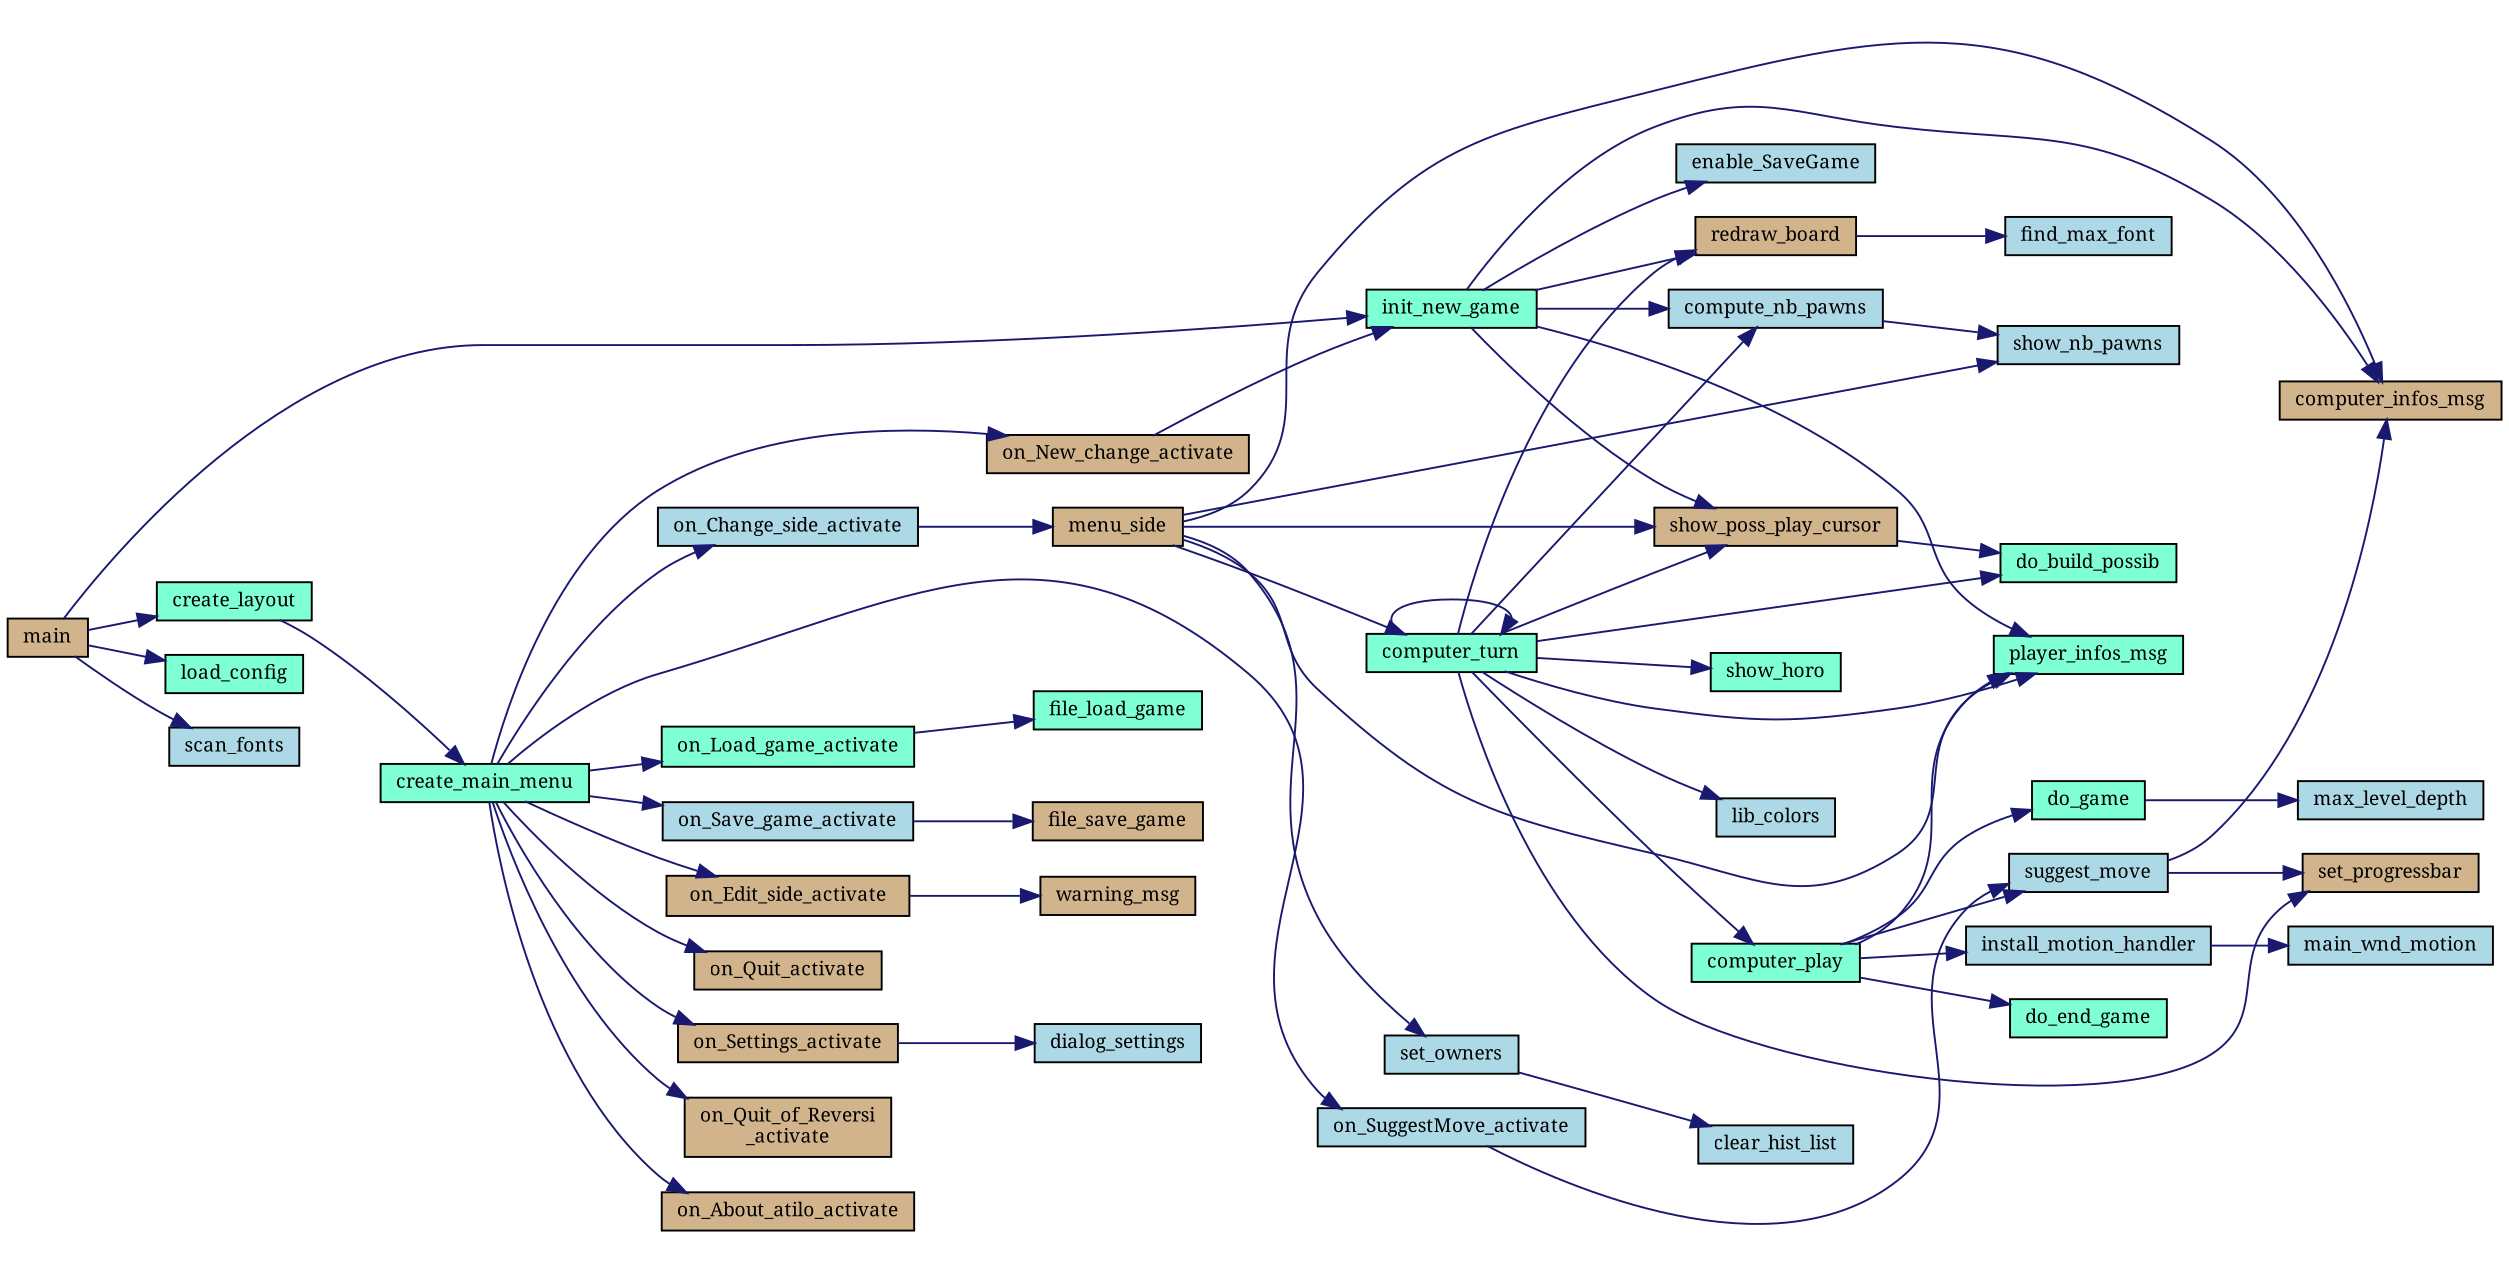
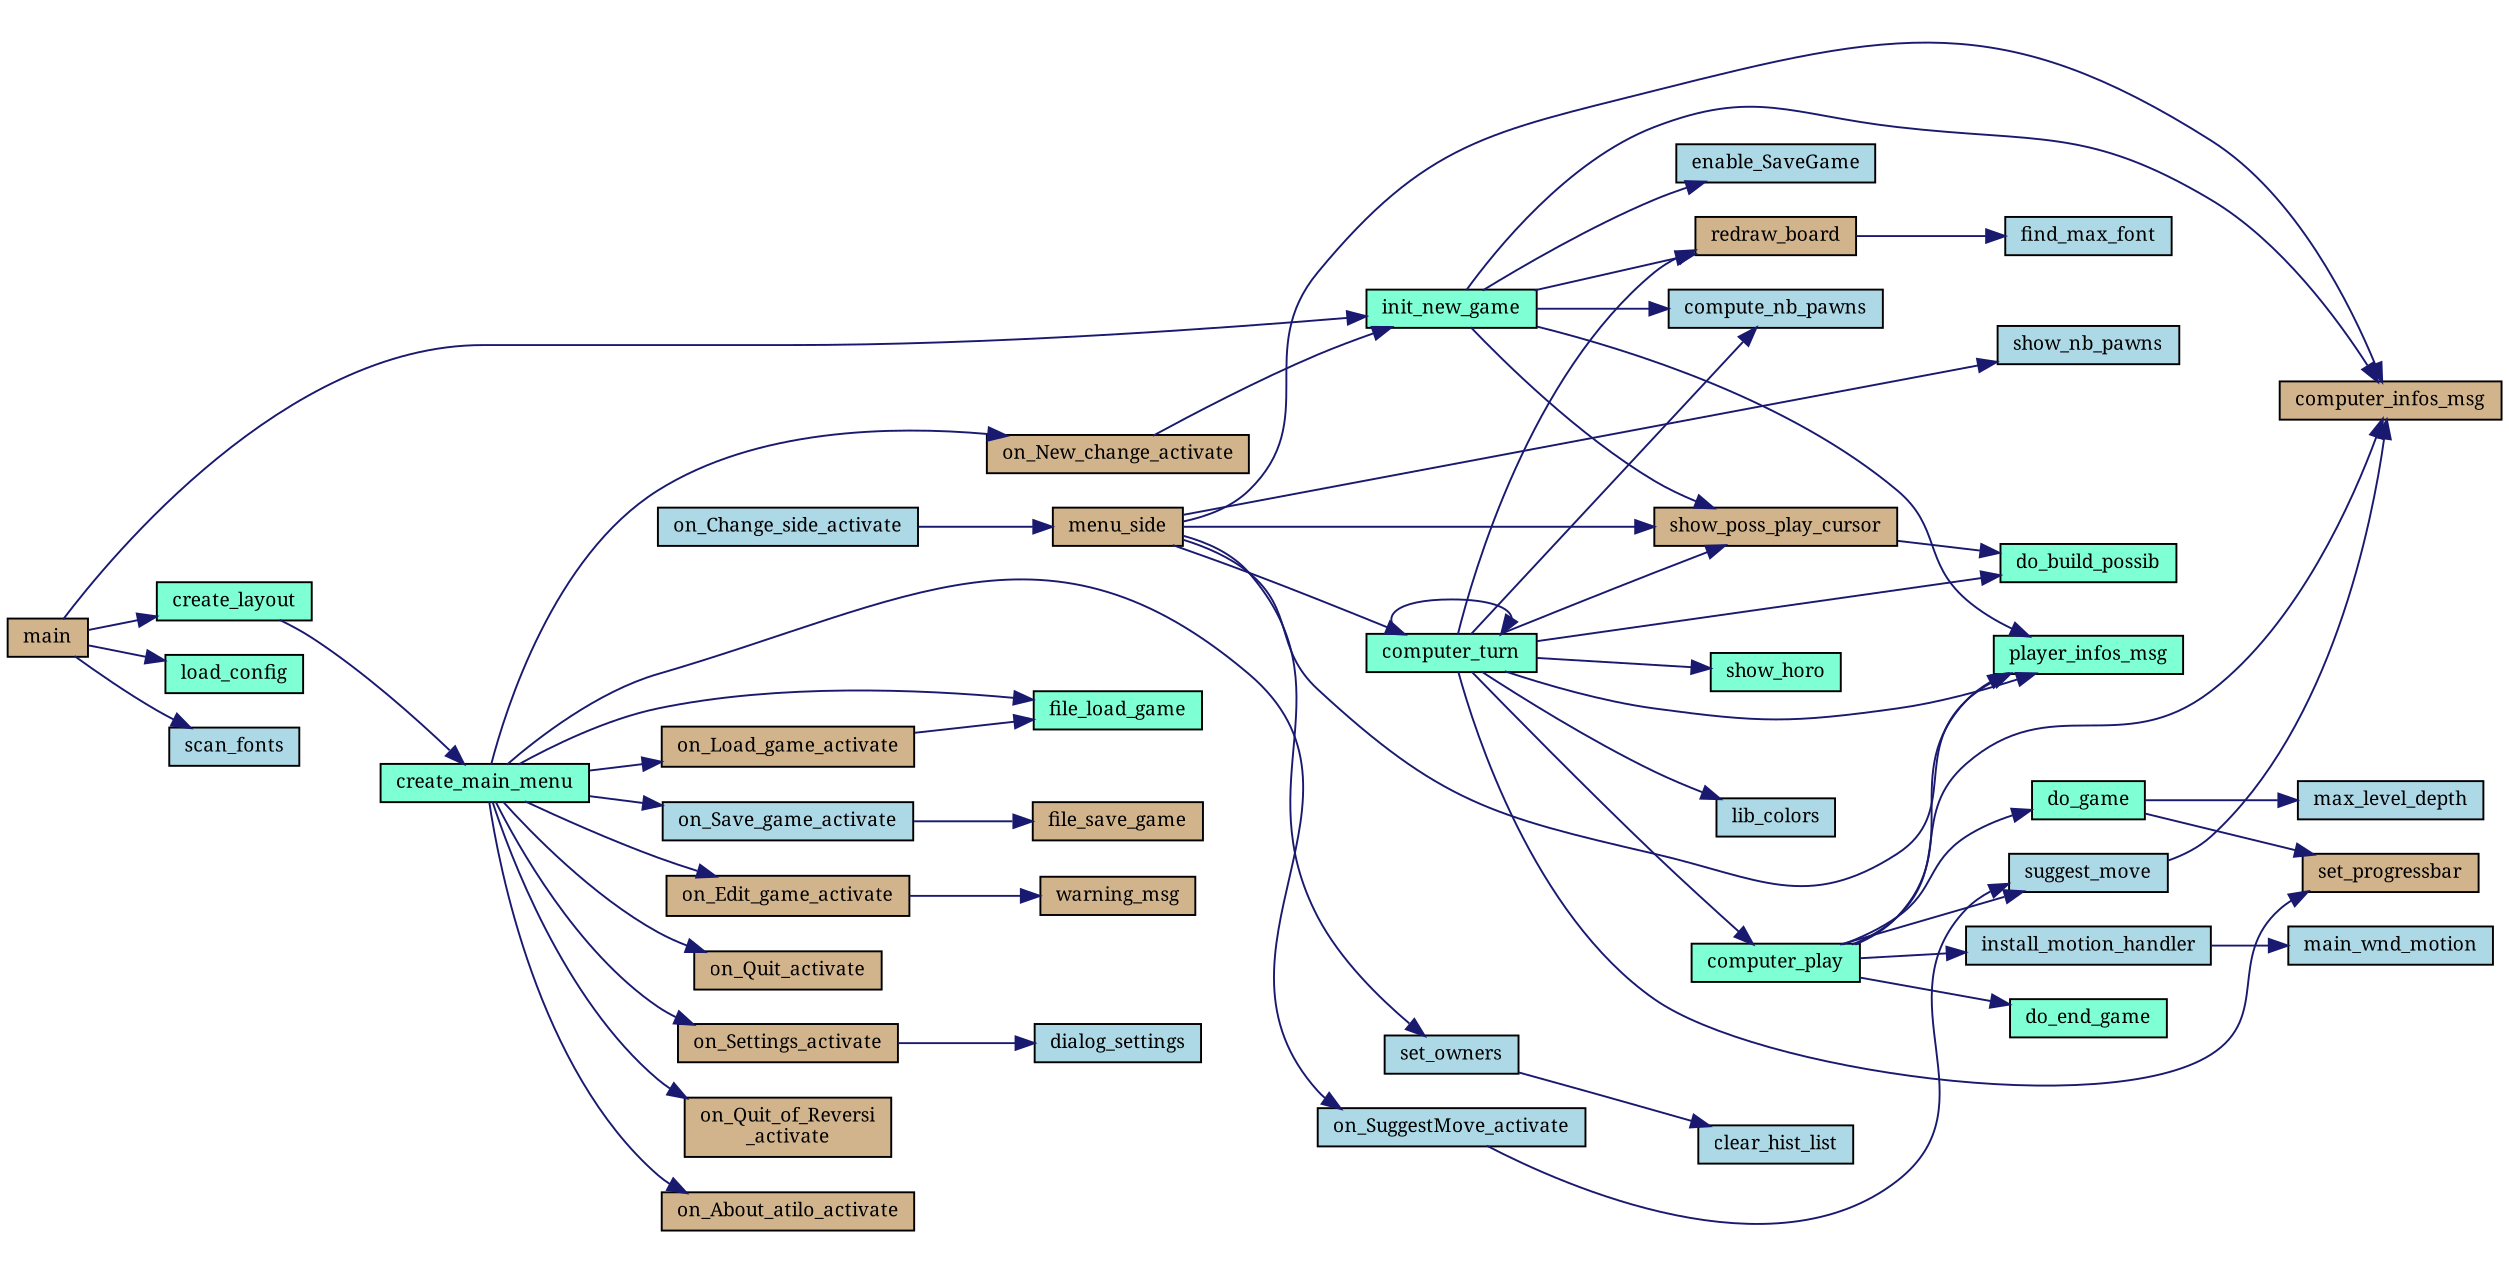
edge "compute_nb_pawns" -> "show_nb_pawns": removed
edge "create_main_menu" -> "on_Change_side_activate": now "create_main_menu" -> "file_load_game"
edge "computer_play" -> "computer_infos_msg": added
node "on_Load_game_activate": fillcolor aquamarine -> tan
edge "suggest_move" -> "set_progressbar": now "do_game" -> "set_progressbar"
node "on_Edit_side_activate": label "on_Edit_side_activate" -> "on_Edit_game_activate"
